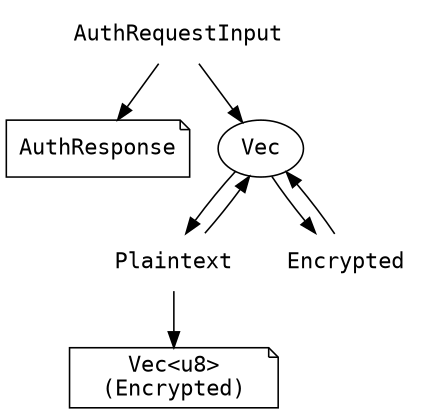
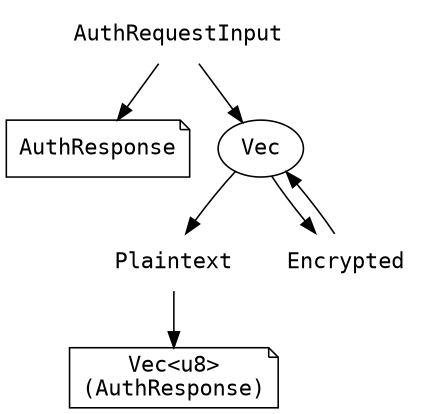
edge "Plaintext" -> "Vec": removed
node "Vec<u8> (Encrypted)": label "Vec<u8> (Encrypted)" -> "Vec<u8> (AuthResponse)"
